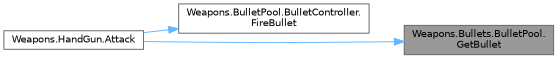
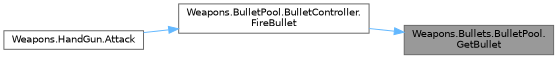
edge "Weapons.HandGun.Attack" -> "Weapons.Bullets.BulletPool. GetBullet": now "Weapons.BulletPool.BulletController. FireBullet" -> "Weapons.Bullets.BulletPool. GetBullet"
